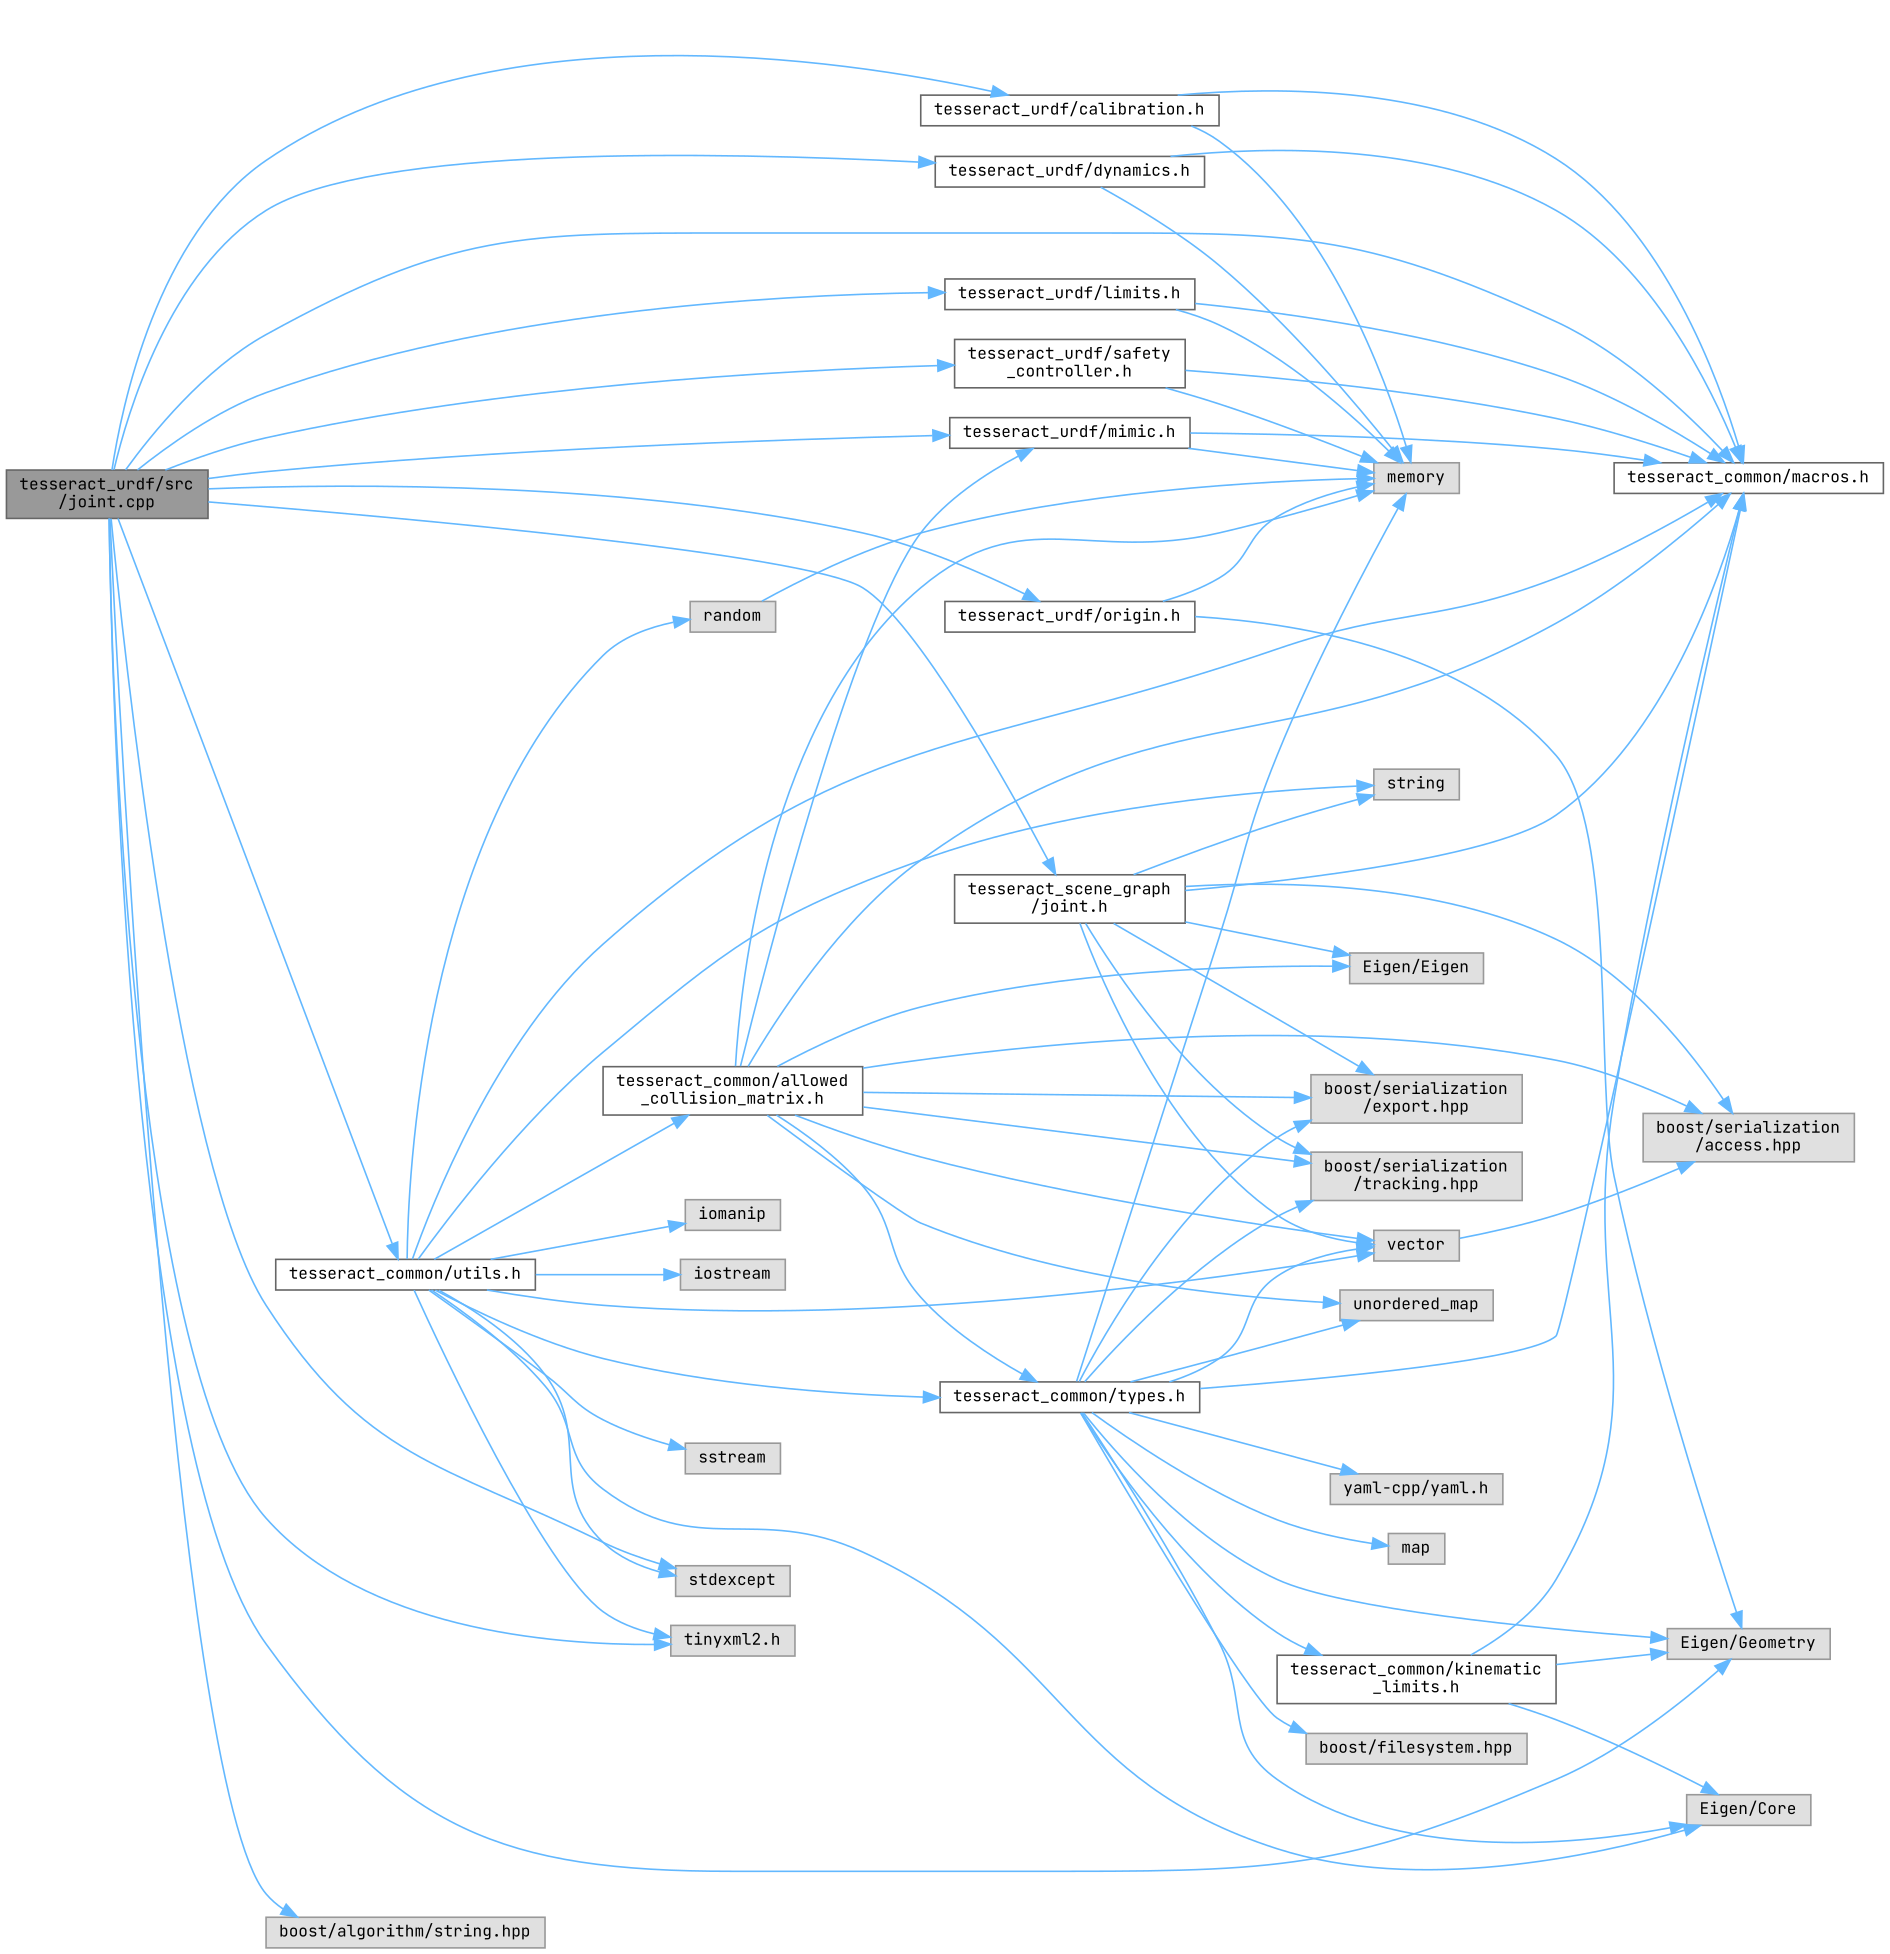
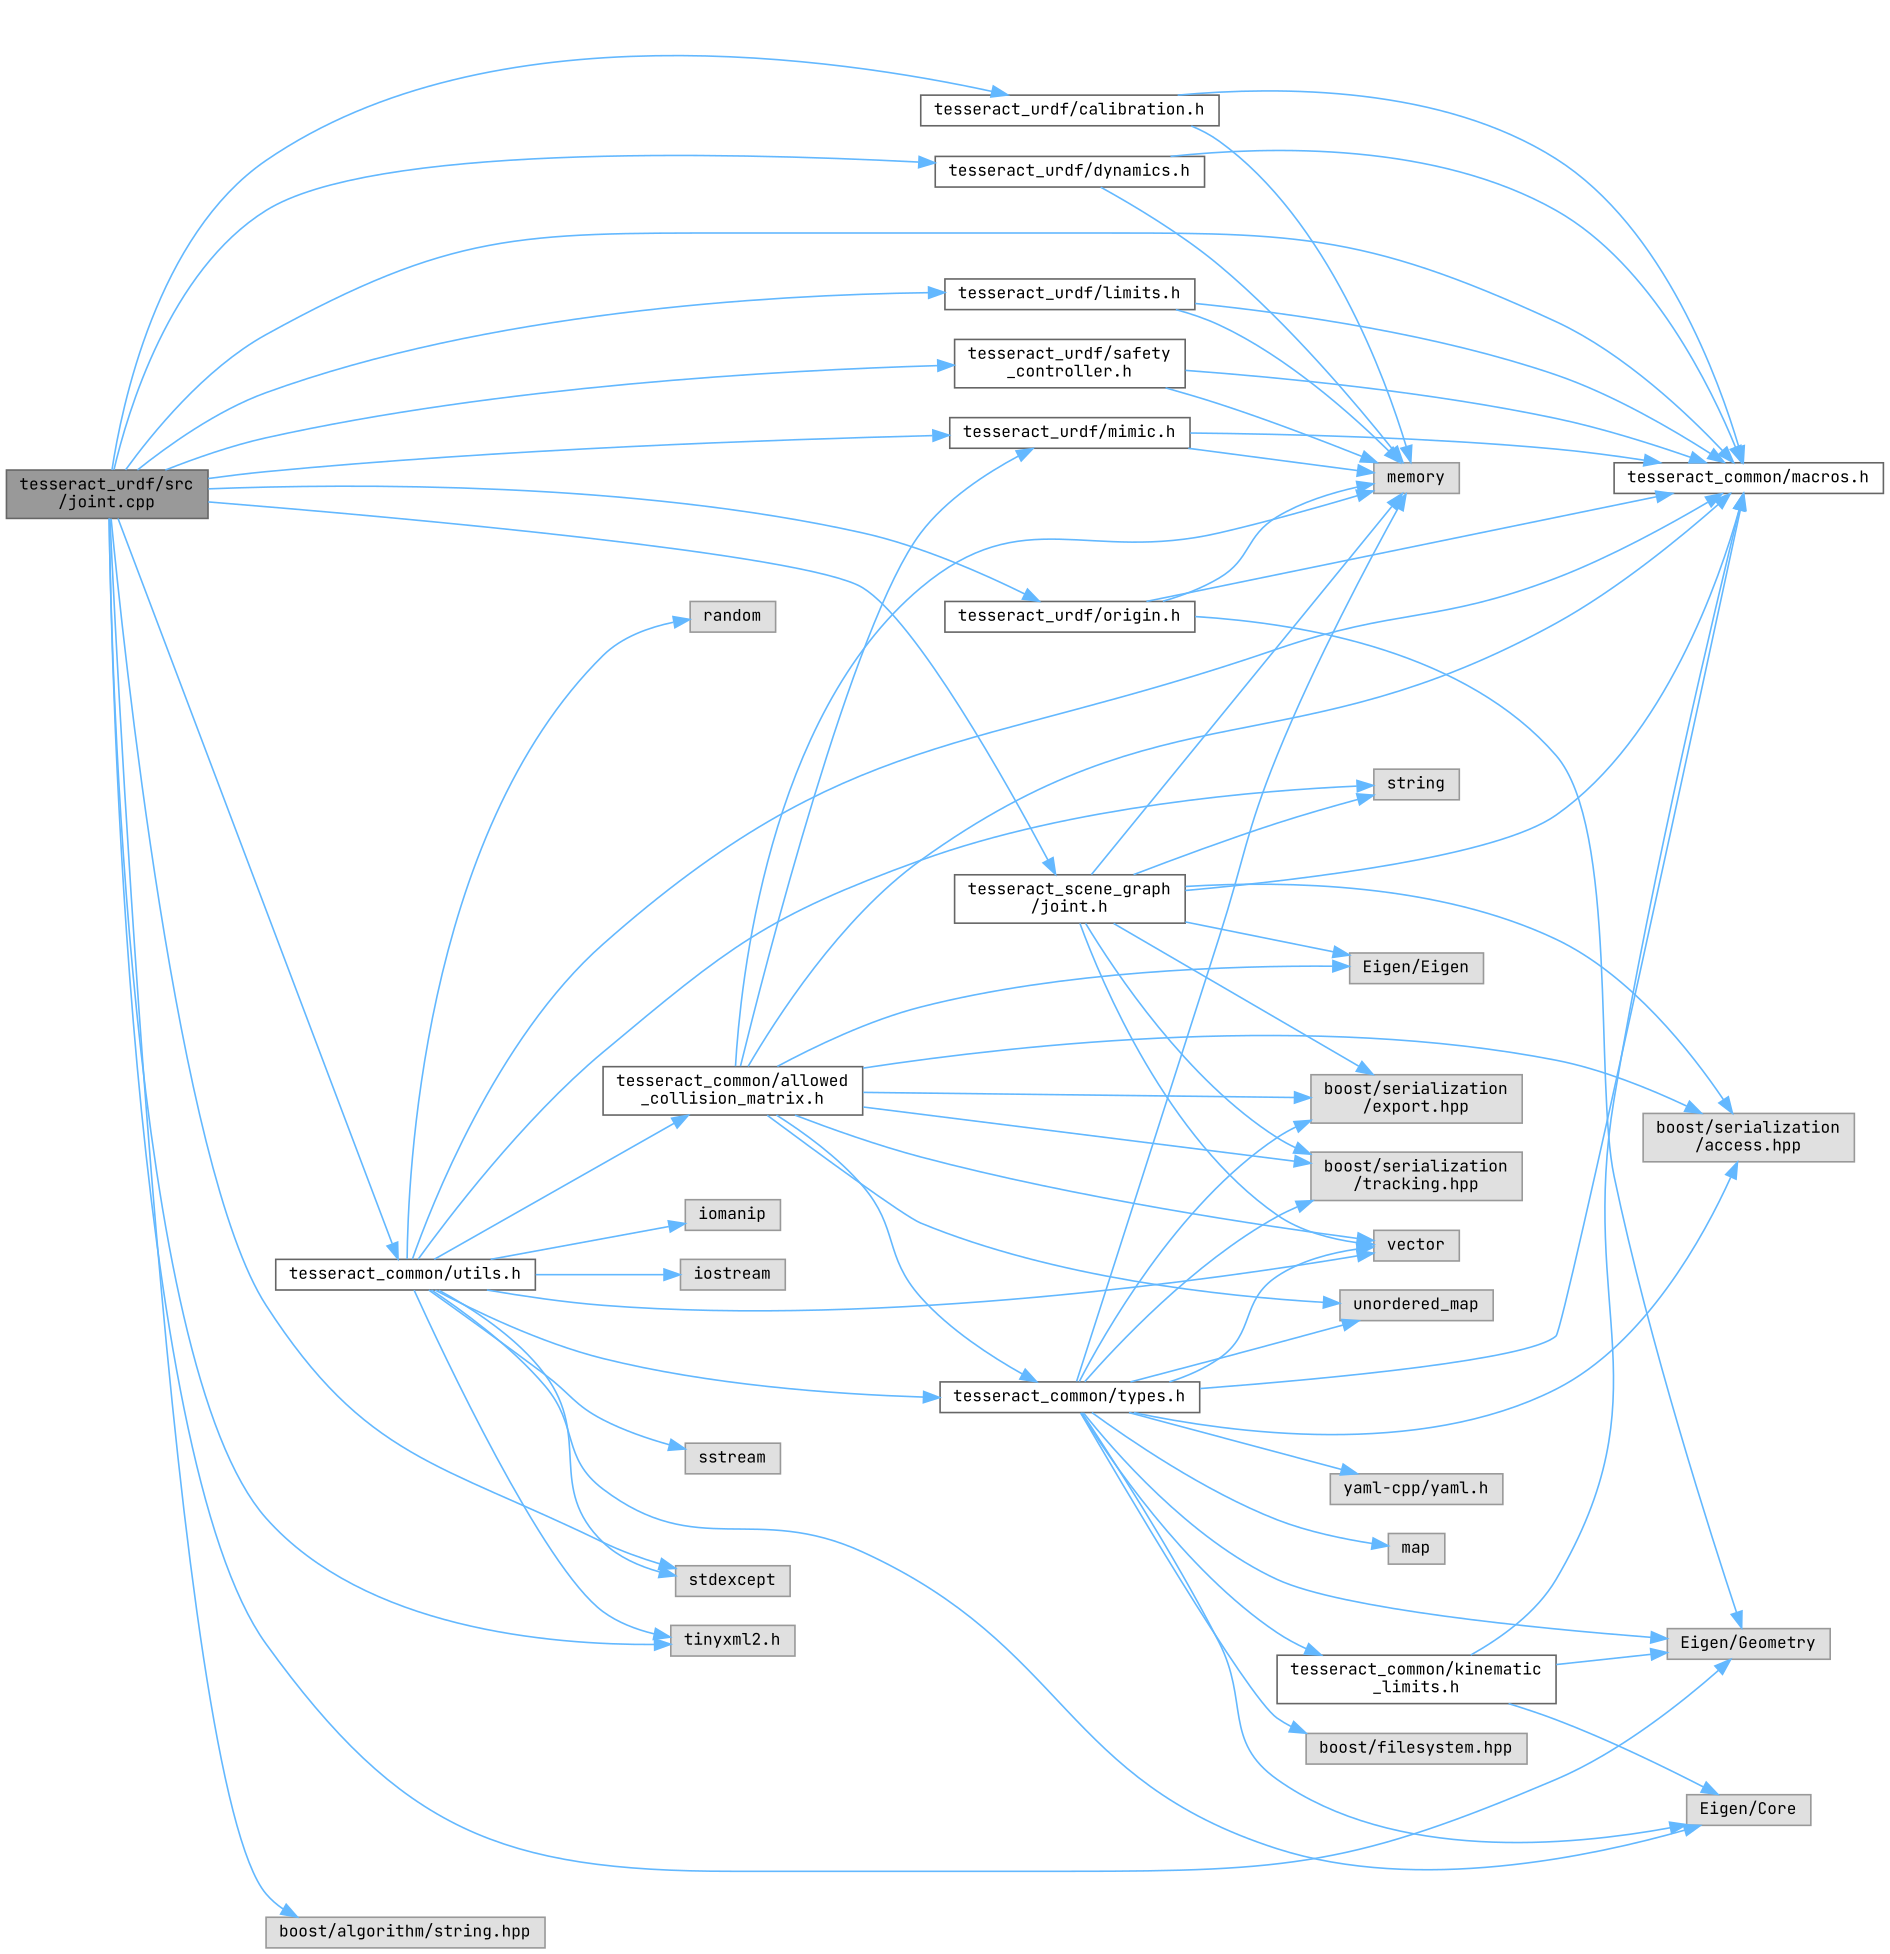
edge "random" -> "memory": now "tesseract_scene_graph /joint.h" -> "memory"
edge "tesseract_urdf/origin.h" -> "tesseract_common/macros.h": added
edge "vector" -> "boost/serialization /access.hpp": now "tesseract_common/types.h" -> "boost/serialization /access.hpp"
